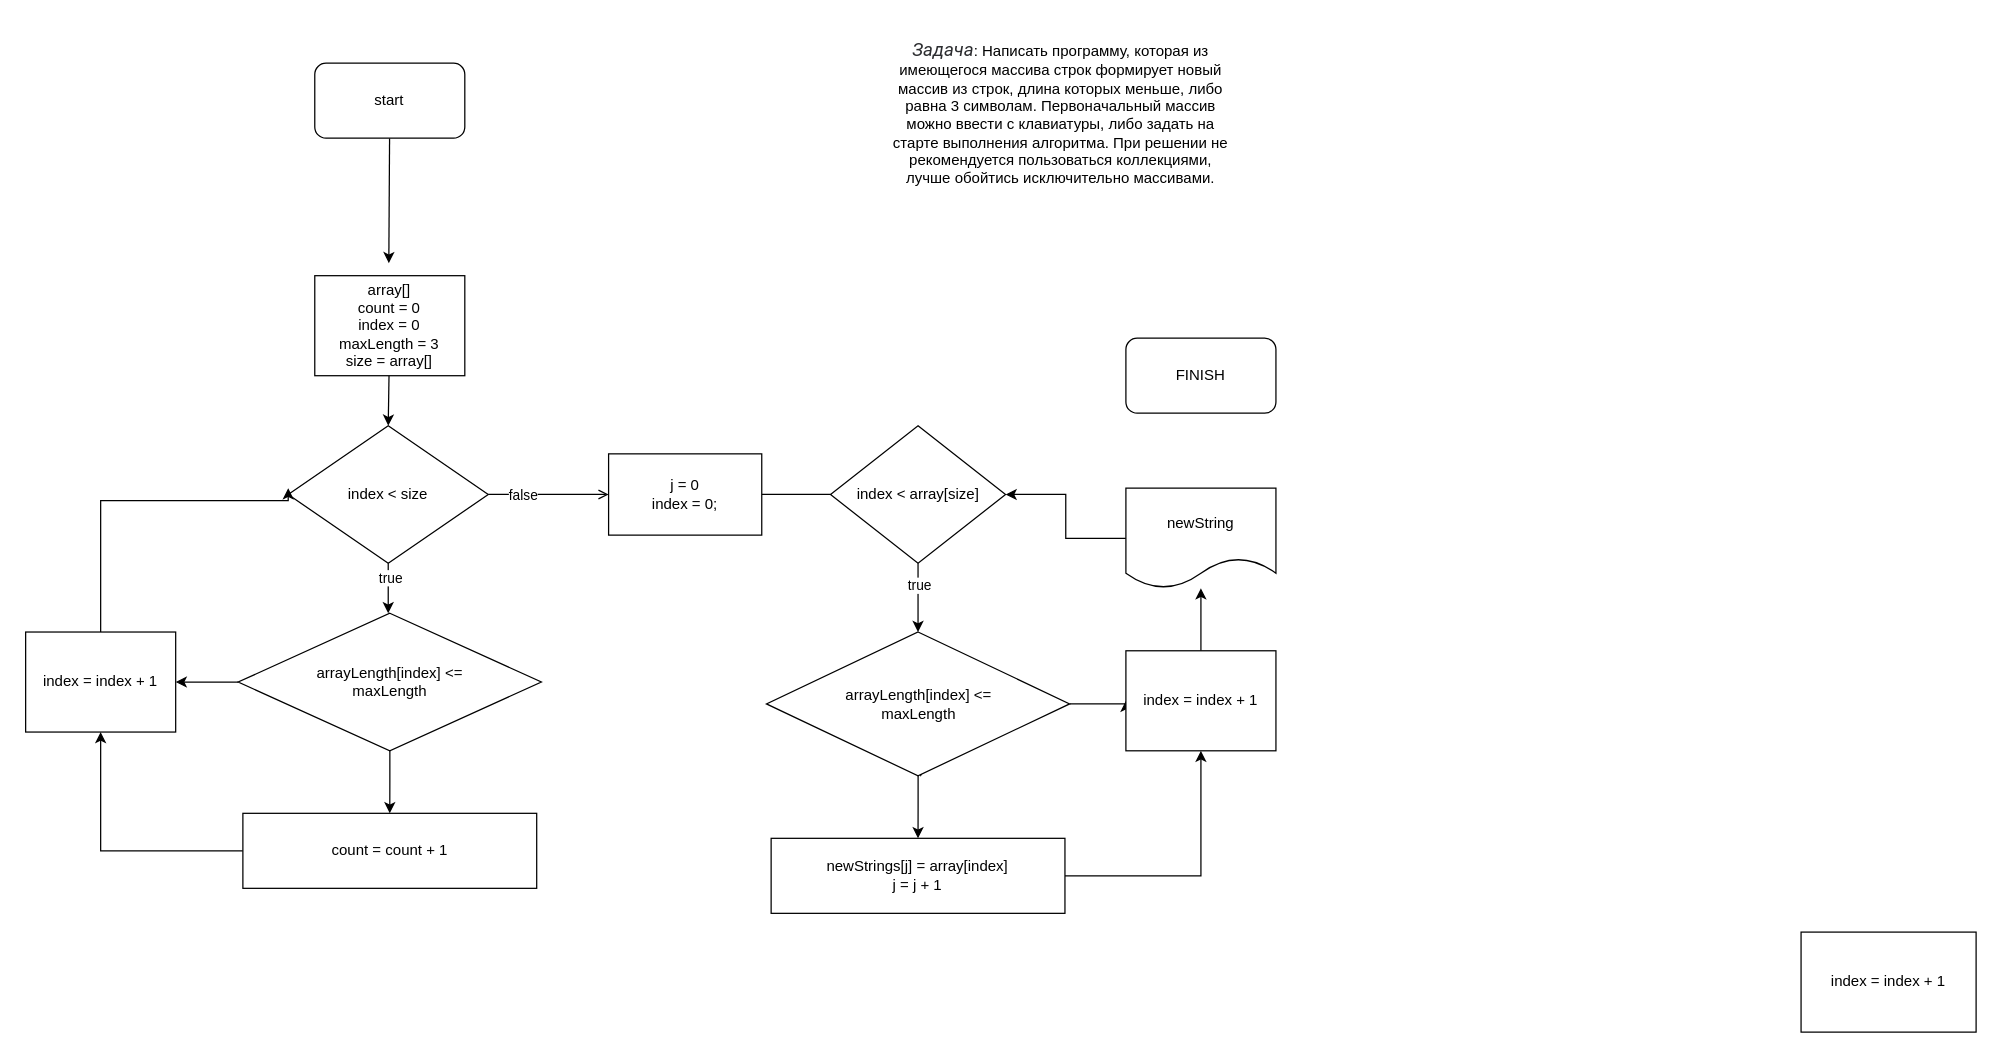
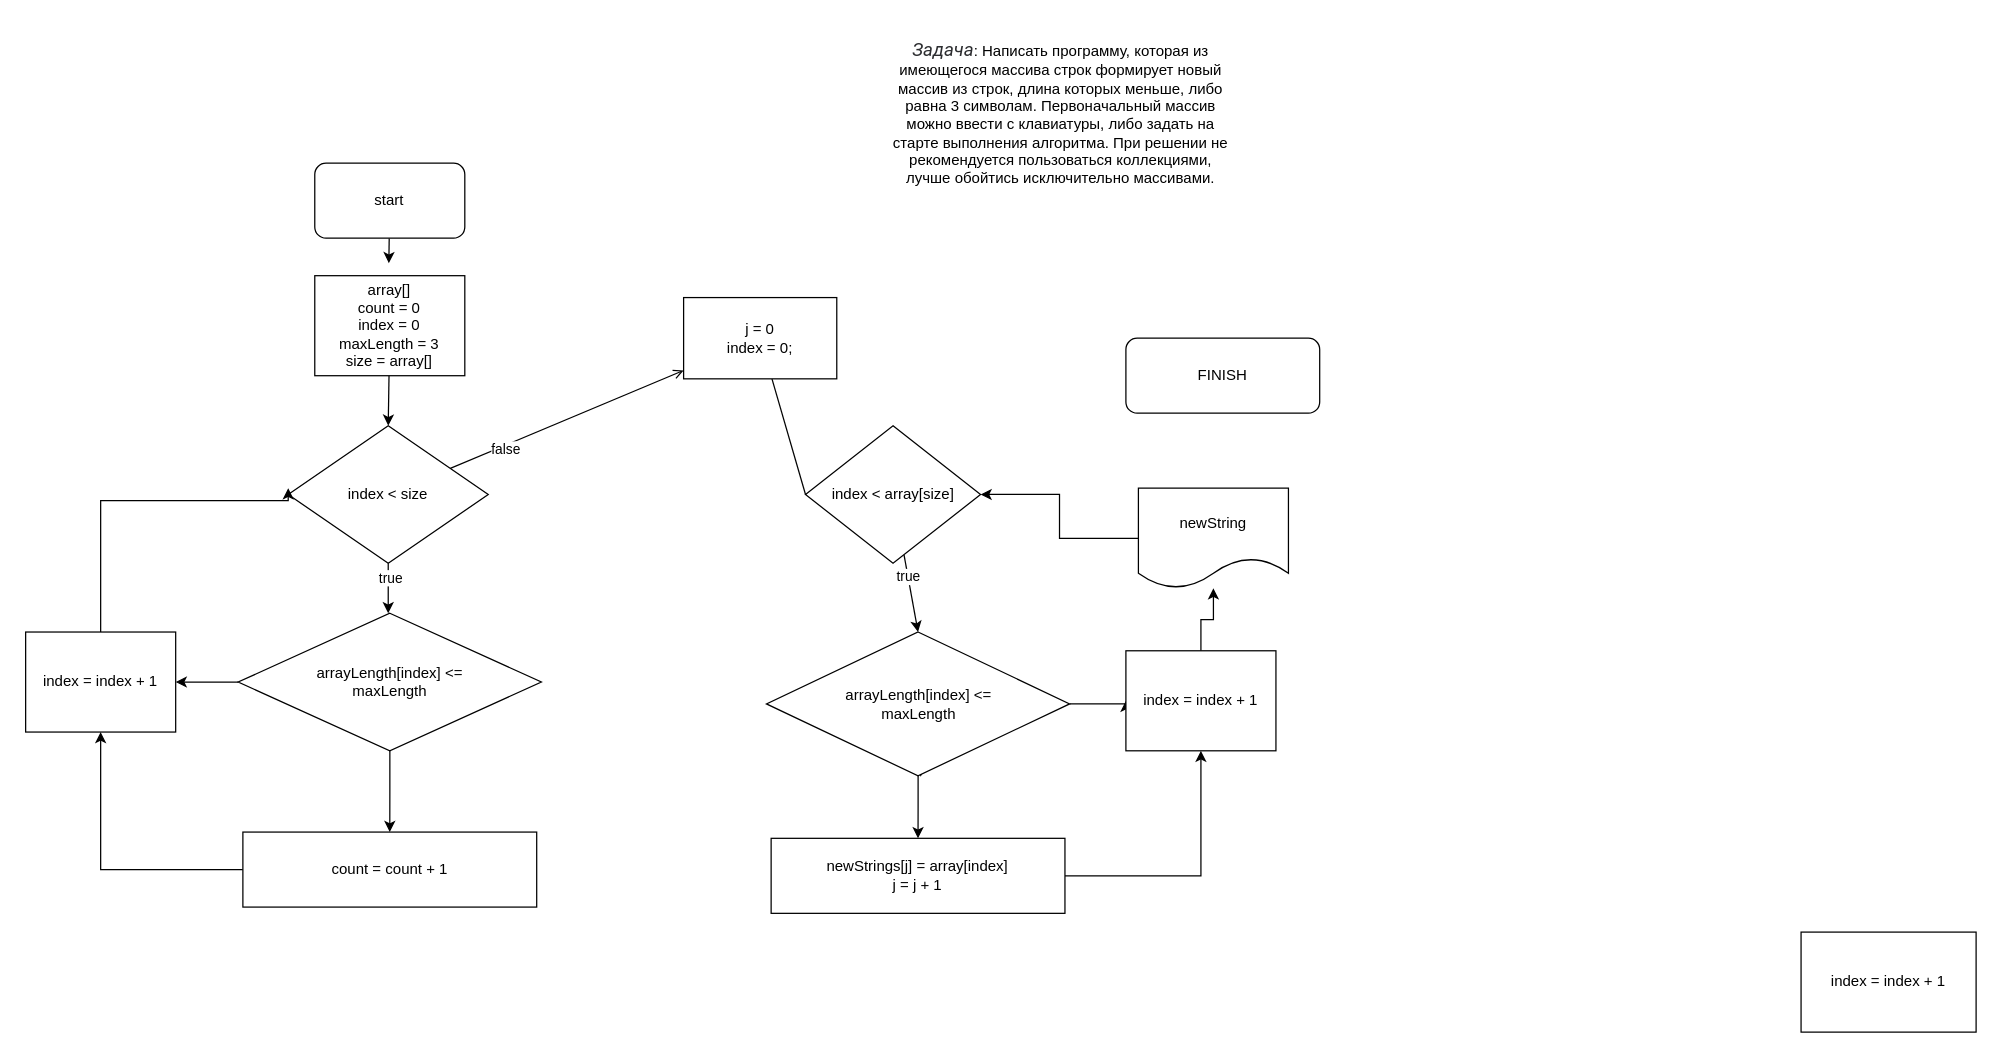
node "start": moved (390, 101) -> (390, 201)
node "FINISH": size 150x75 -> 194x75
node "j = 0 index = 0;": moved (685, 494) -> (760, 338)
node "index < array[size]": moved (918, 494) -> (893, 494)
node "newString": moved (1201, 538) -> (1213, 538)
node "count = count + 1": moved (390, 851) -> (390, 869)
